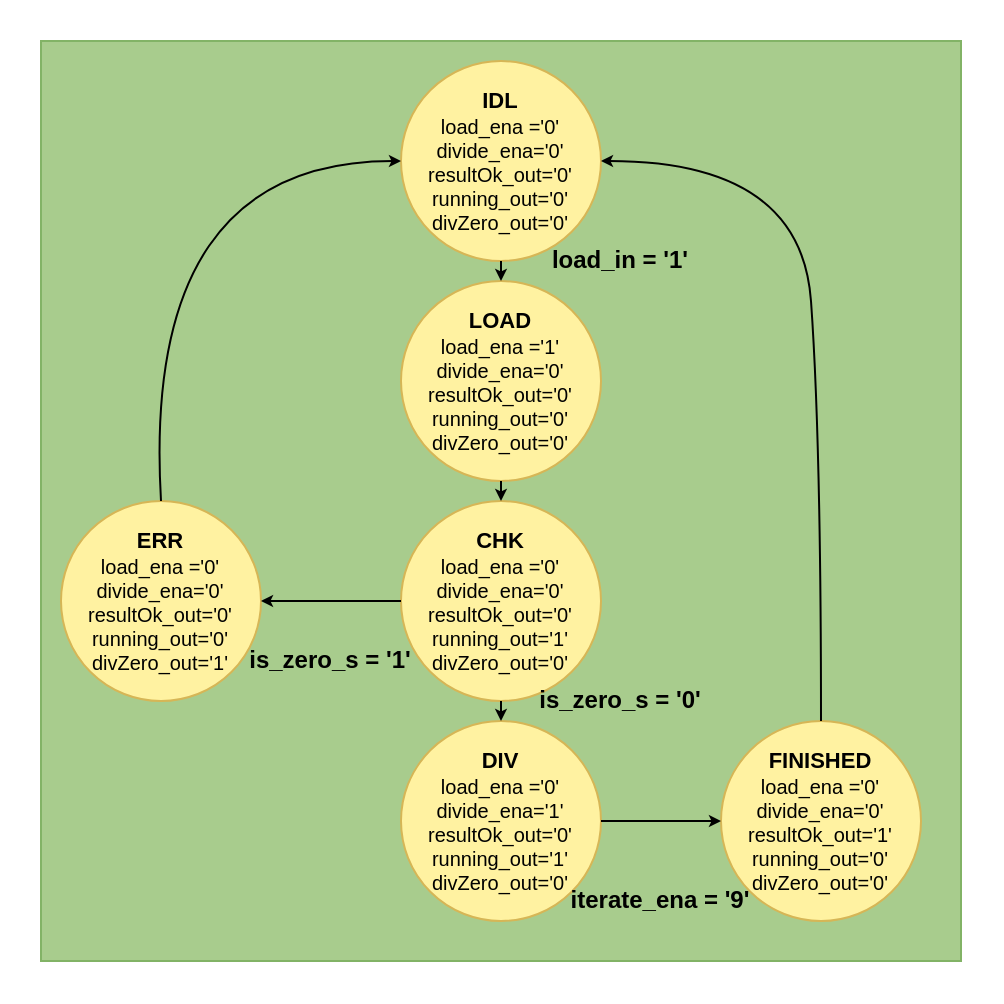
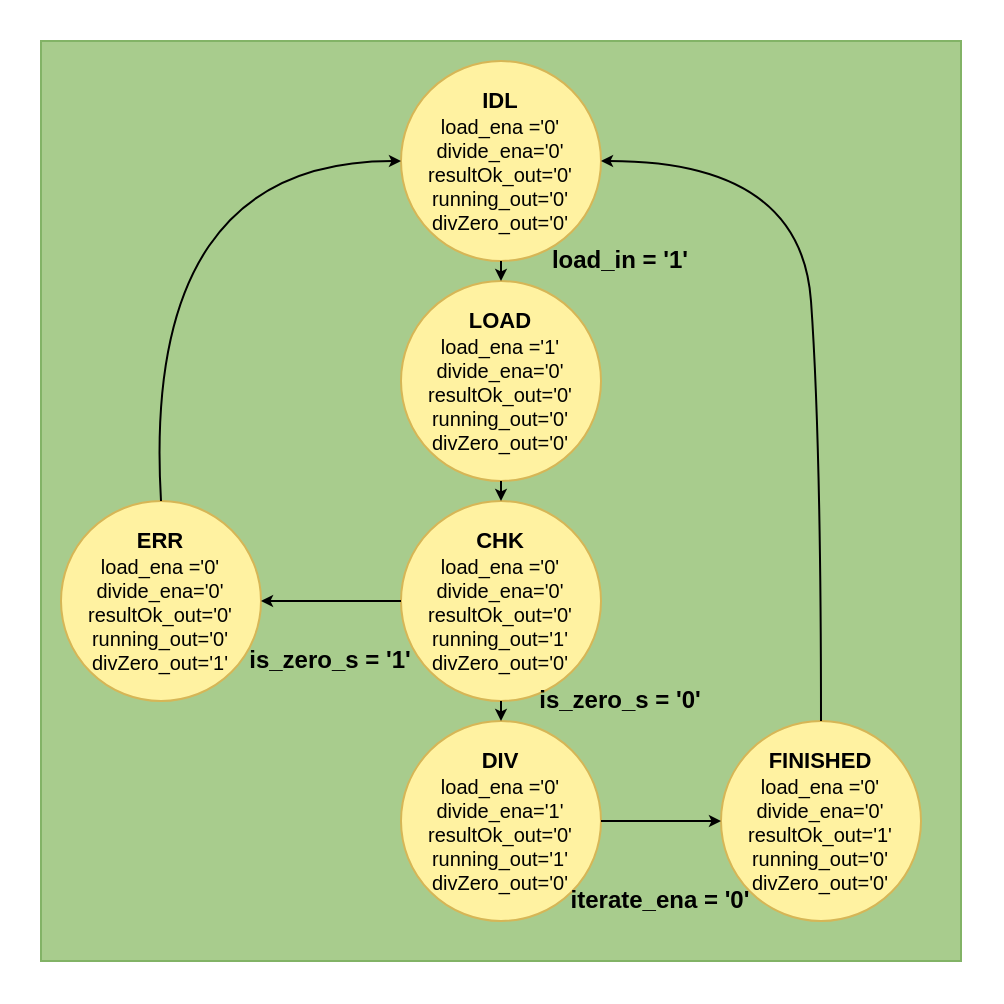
node "iterate_ena = '9'": label "iterate_ena = '9'" -> "iterate_ena = '0'"
